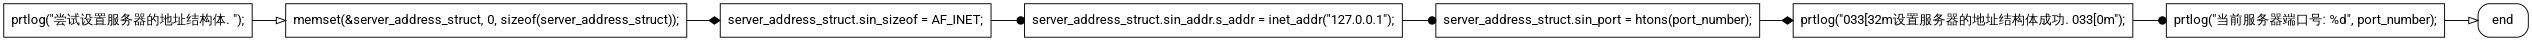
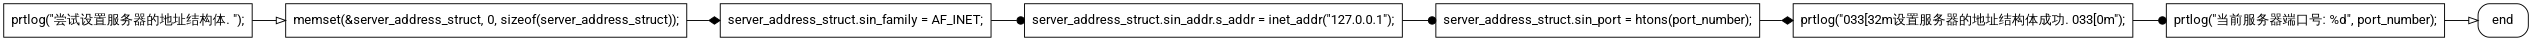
node "server_address_struct.sin_sizeof = AF_INET;": label "server_address_struct.sin_sizeof = AF_INET;" -> "server_address_struct.sin_family = AF_INET;"
